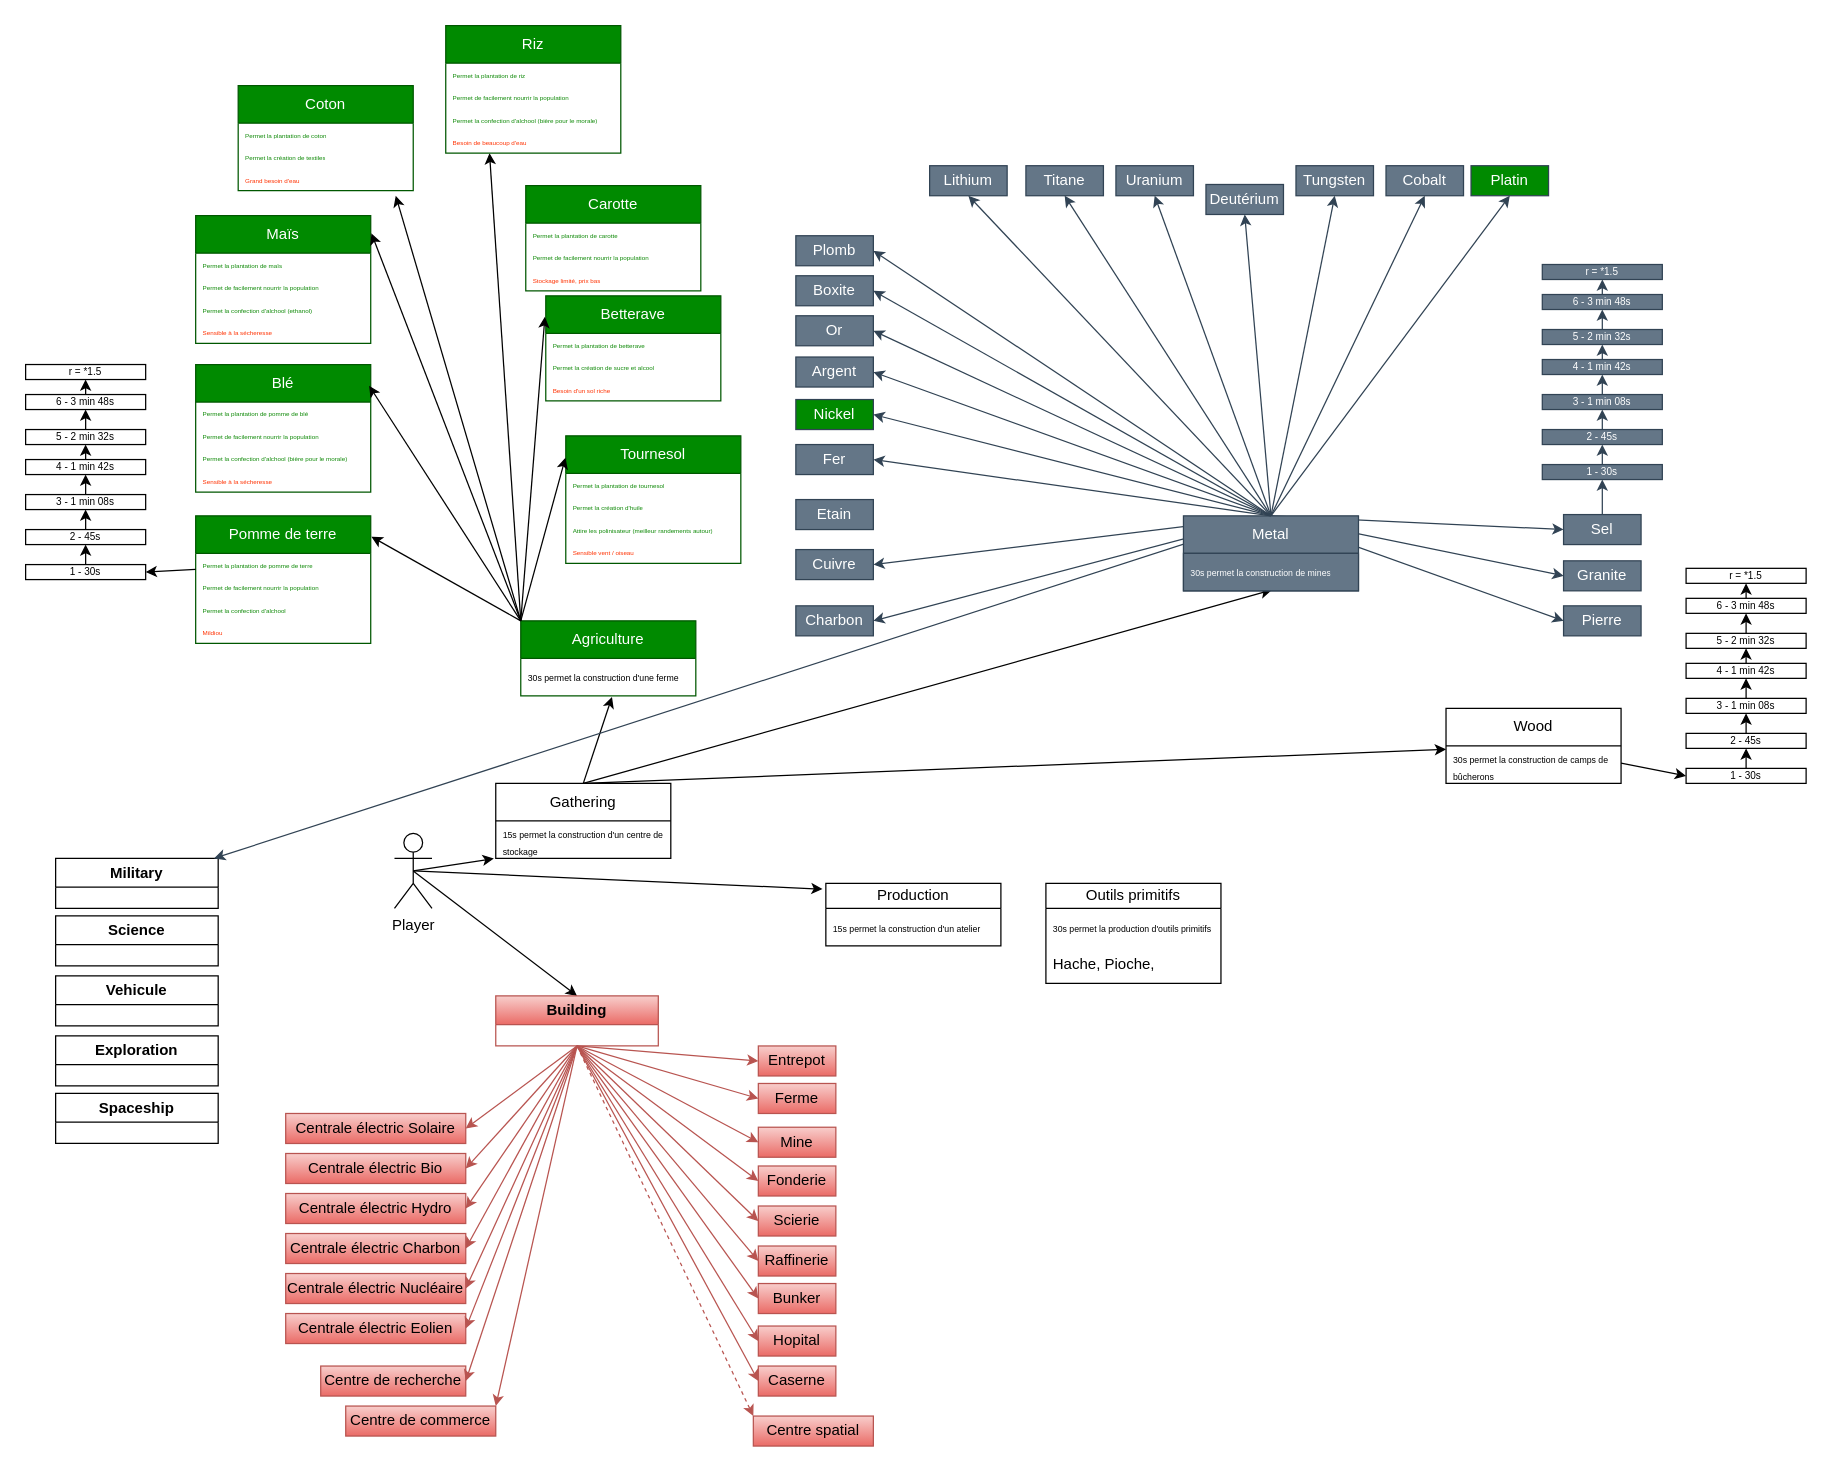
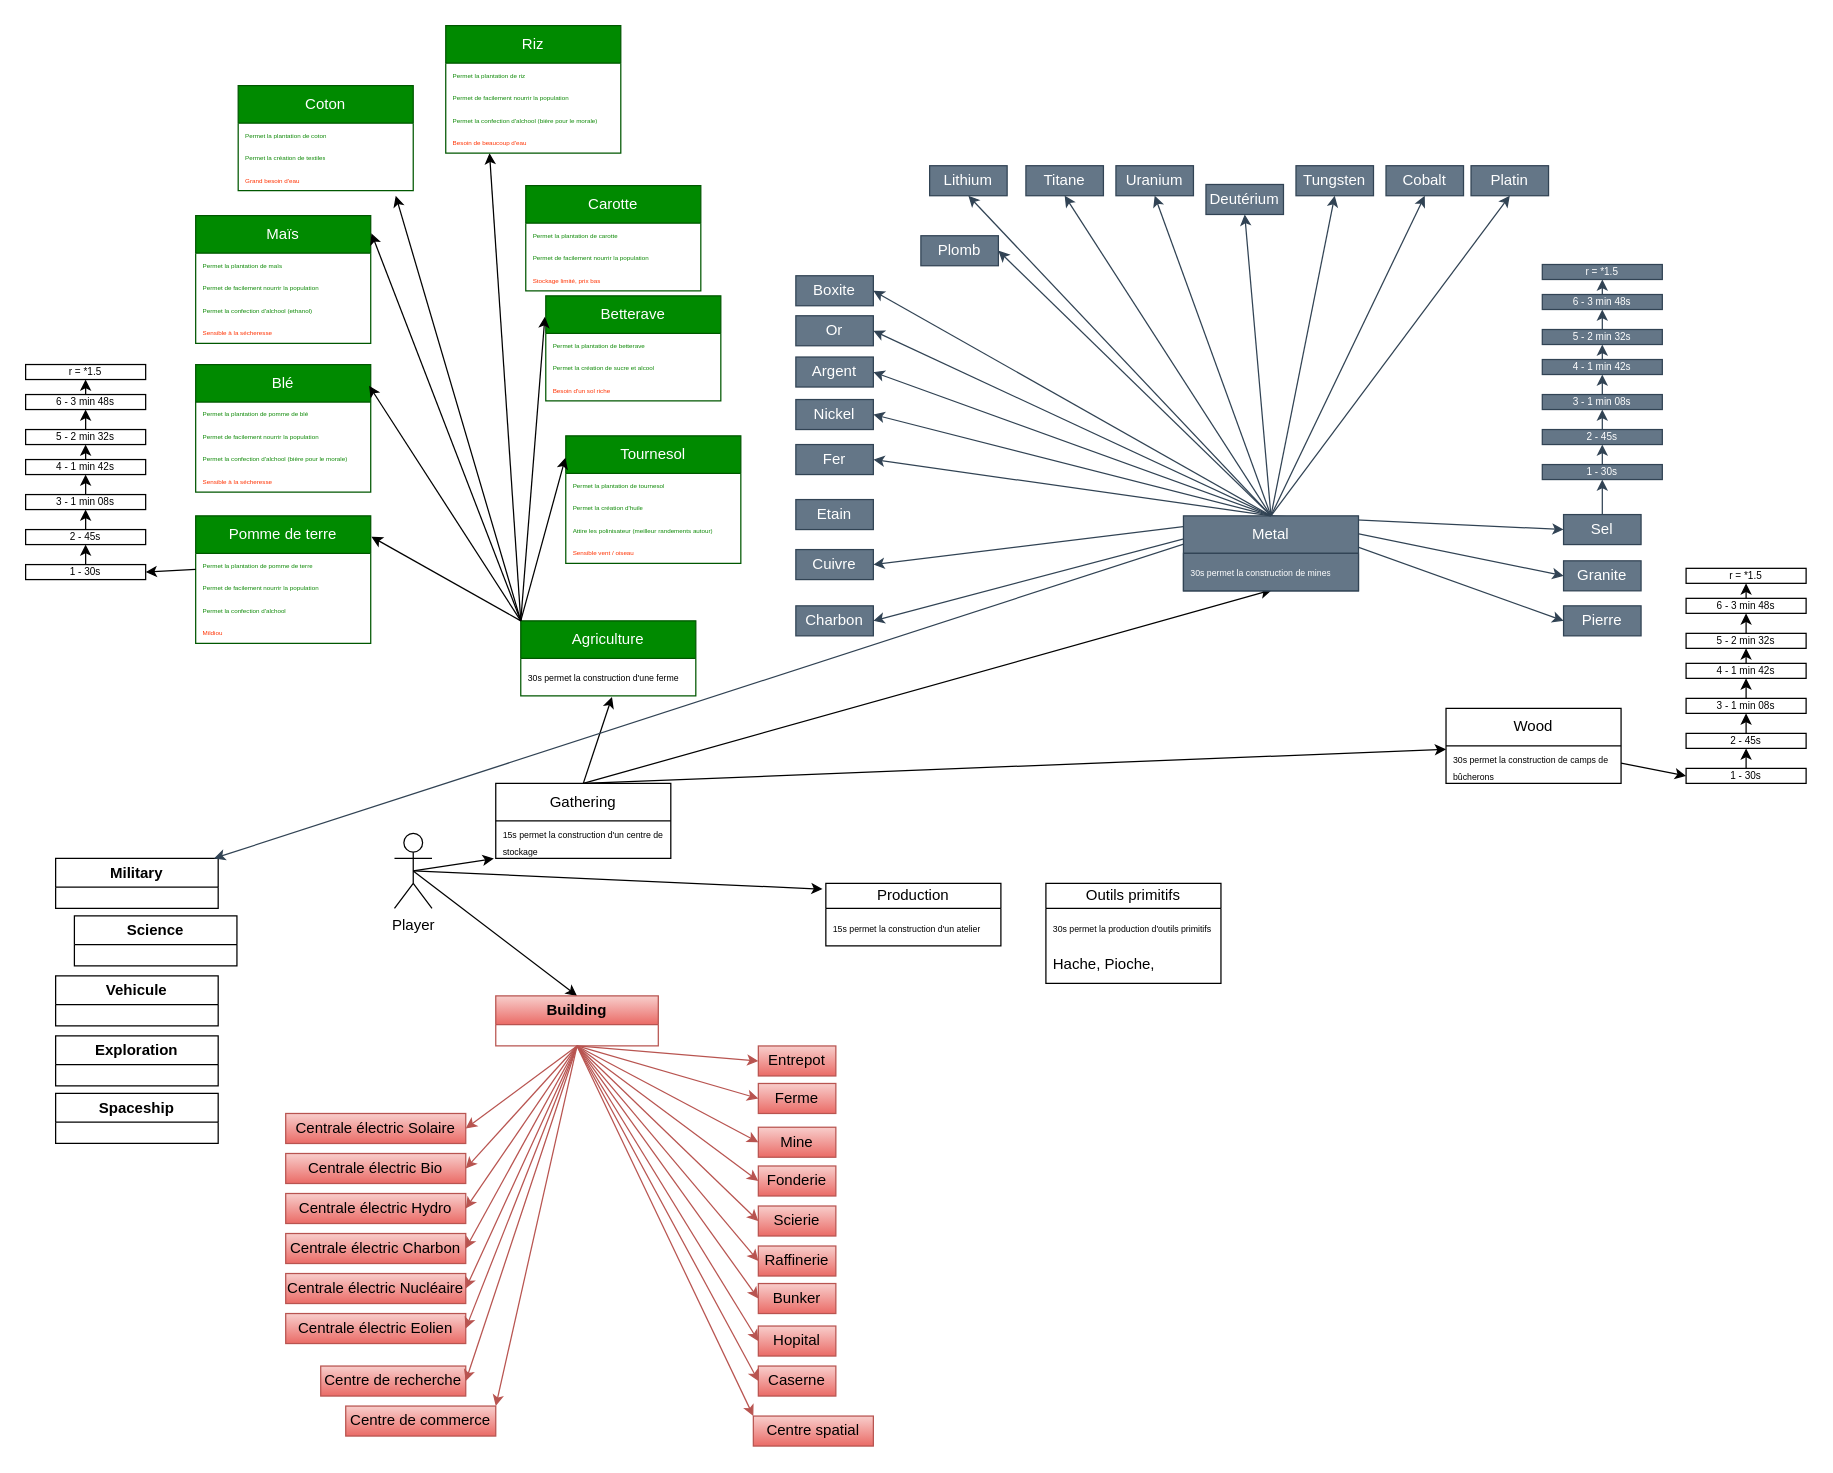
node "Platin": fillcolor #008a00 -> #647687
node "Plomb": moved (834, 251) -> (959, 251)
node "Nickel": fillcolor #008a00 -> #647687
node "Science": moved (137, 941) -> (156, 941)
edge "Building" -> "Centre spatial": style dashed -> solid
